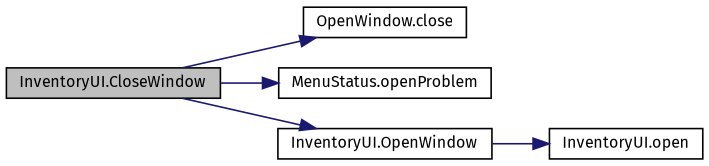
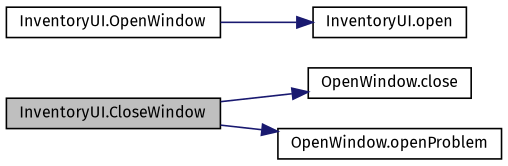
node "MenuStatus.openProblem": label "MenuStatus.openProblem" -> "OpenWindow.openProblem"
edge "InventoryUI.CloseWindow" -> "InventoryUI.OpenWindow": removed
